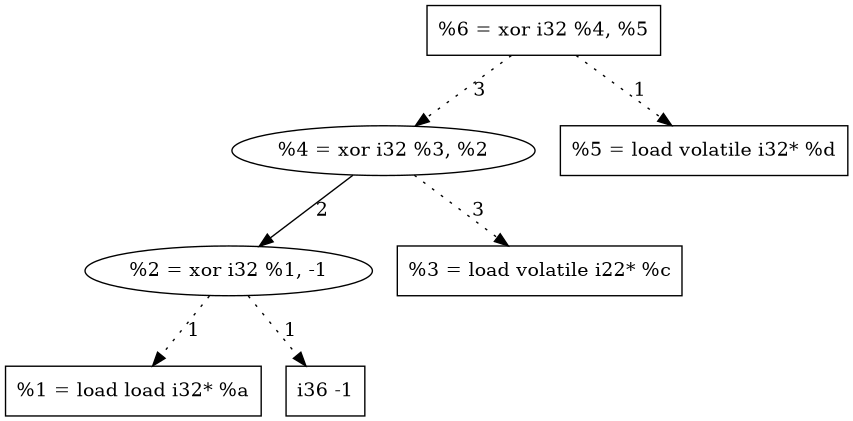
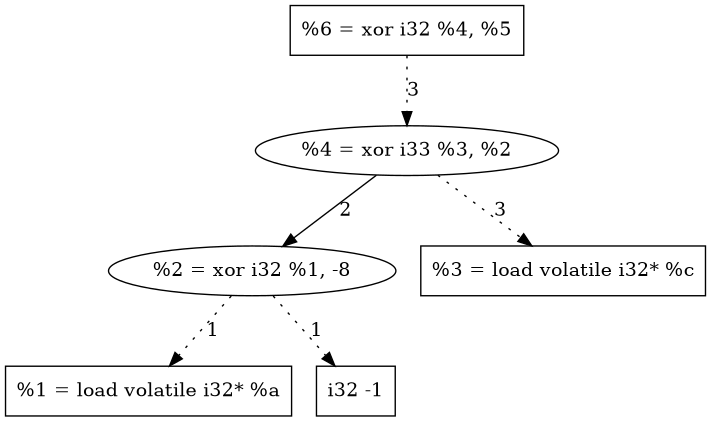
node "%4 = xor i32 %3, %2": label "%4 = xor i32 %3, %2" -> "%4 = xor i33 %3, %2"
node "%5 = load volatile i32* %d": removed
node "%2 = xor i32 %1, -1": label "%2 = xor i32 %1, -1" -> "%2 = xor i32 %1, -8"
node "%3 = load volatile i22* %c": label "%3 = load volatile i22* %c" -> "%3 = load volatile i32* %c"
node "%1 = load load i32* %a": label "%1 = load load i32* %a" -> "%1 = load volatile i32* %a"
node "i36 -1": label "i36 -1" -> "i32 -1"
